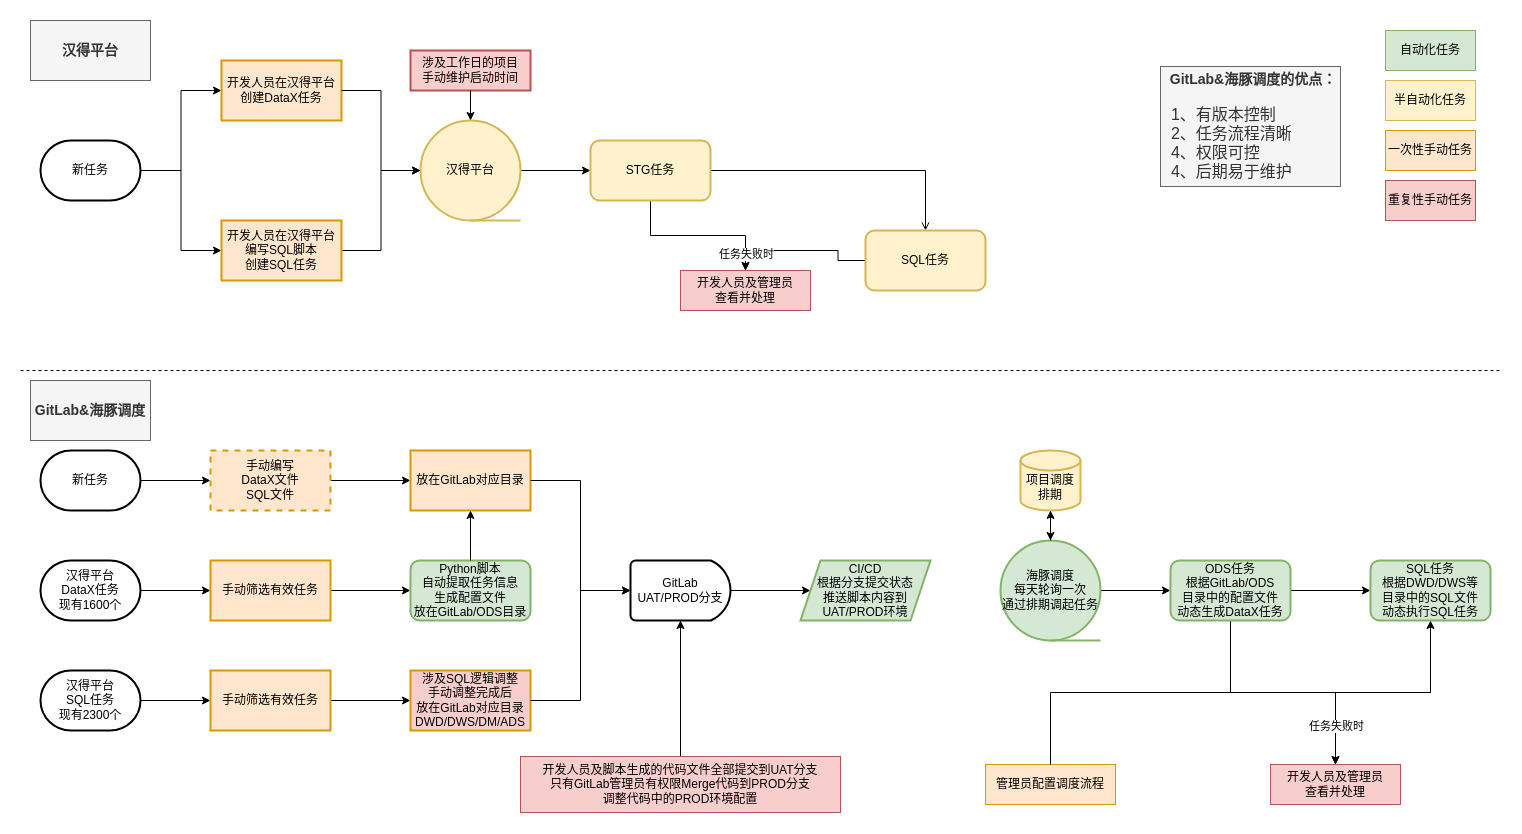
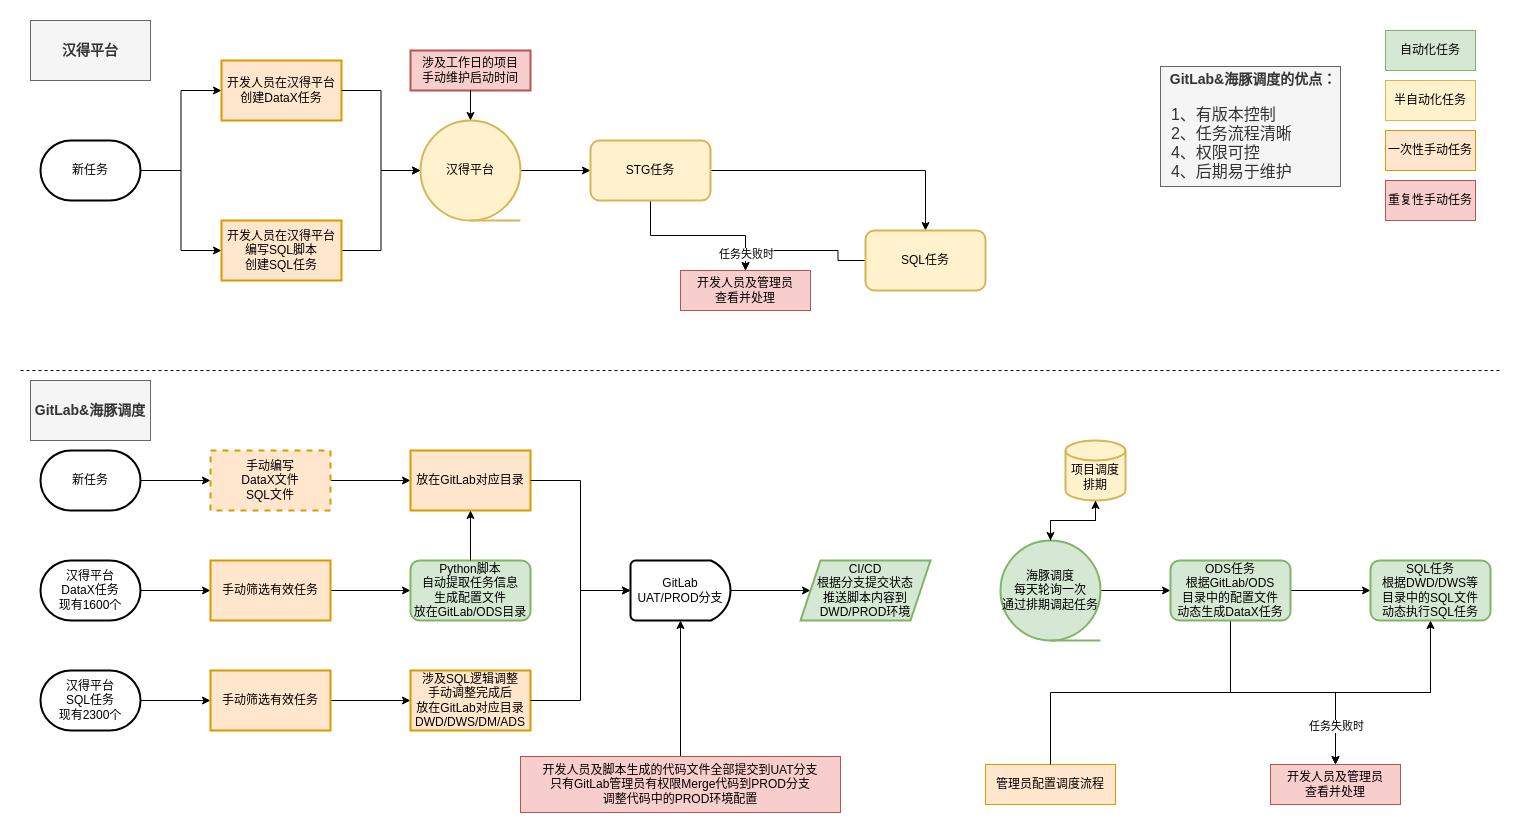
edge "STG任务" -> "SQL任务": arrowhead open -> classic
node "项目调度排期": moved (1051, 481) -> (1096, 471)
node "CI/CD根据分支提交状态 推送脚本内容到 UAT/PROD环境": label "CI/CD根据分支提交状态 推送脚本内容到 UAT/PROD环境" -> "CI/CD根据分支提交状态 推送脚本内容到 DWD/PROD环境"
node "涉及SQL逻辑调整 手动调整完成后 放在GitLab对应目录 DWD/DWS/DM/ADS": fillcolor #f8cecc -> #ffe6cc
